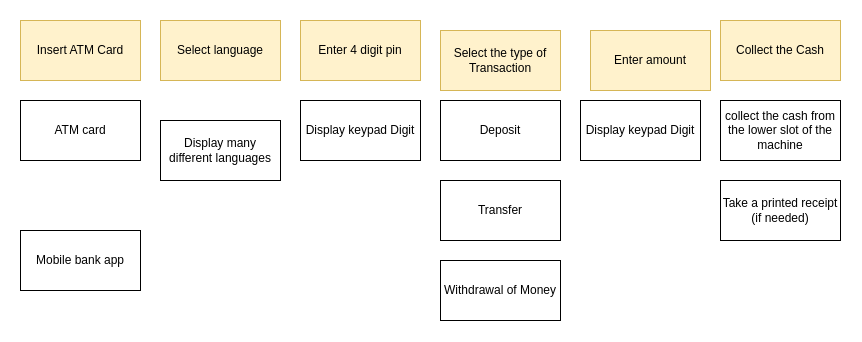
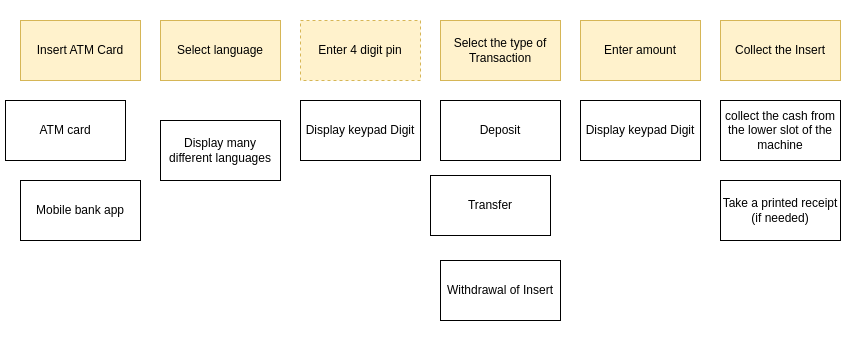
node "Enter 4 digit pin": style solid -> dashed
node "Collect the Cash": label "Collect the Cash" -> "Collect the Insert"
node "Select the type of Transaction": moved (501, 61) -> (501, 51)
node "Enter amount": moved (651, 61) -> (641, 51)
node "ATM card": moved (81, 131) -> (66, 131)
node "Transfer": moved (501, 211) -> (491, 206)
node "Mobile bank app": moved (81, 261) -> (81, 211)
node "Withdrawal of Money": label "Withdrawal of Money" -> "Withdrawal of Insert"
